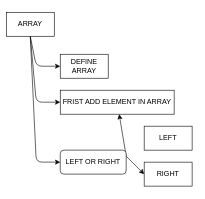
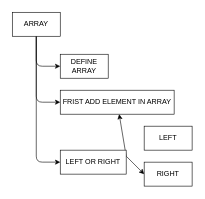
node "ARRAY": moved (30, 24) -> (36, 24)
node "LEFT OR RIGHT": shape rounded rectangle -> rectangle
